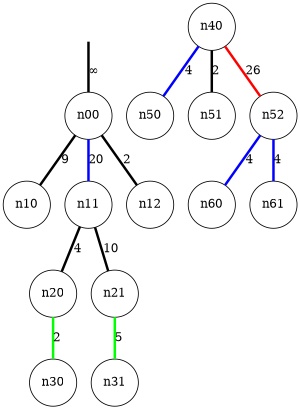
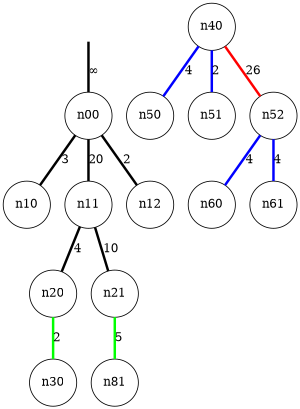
edge "n40" -- "n51": color black -> blue
edge "n00" -- "n10": label "9" -> "3"
edge "n00" -- "n11": color blue -> black
node "n31": label "n31" -> "n81"
